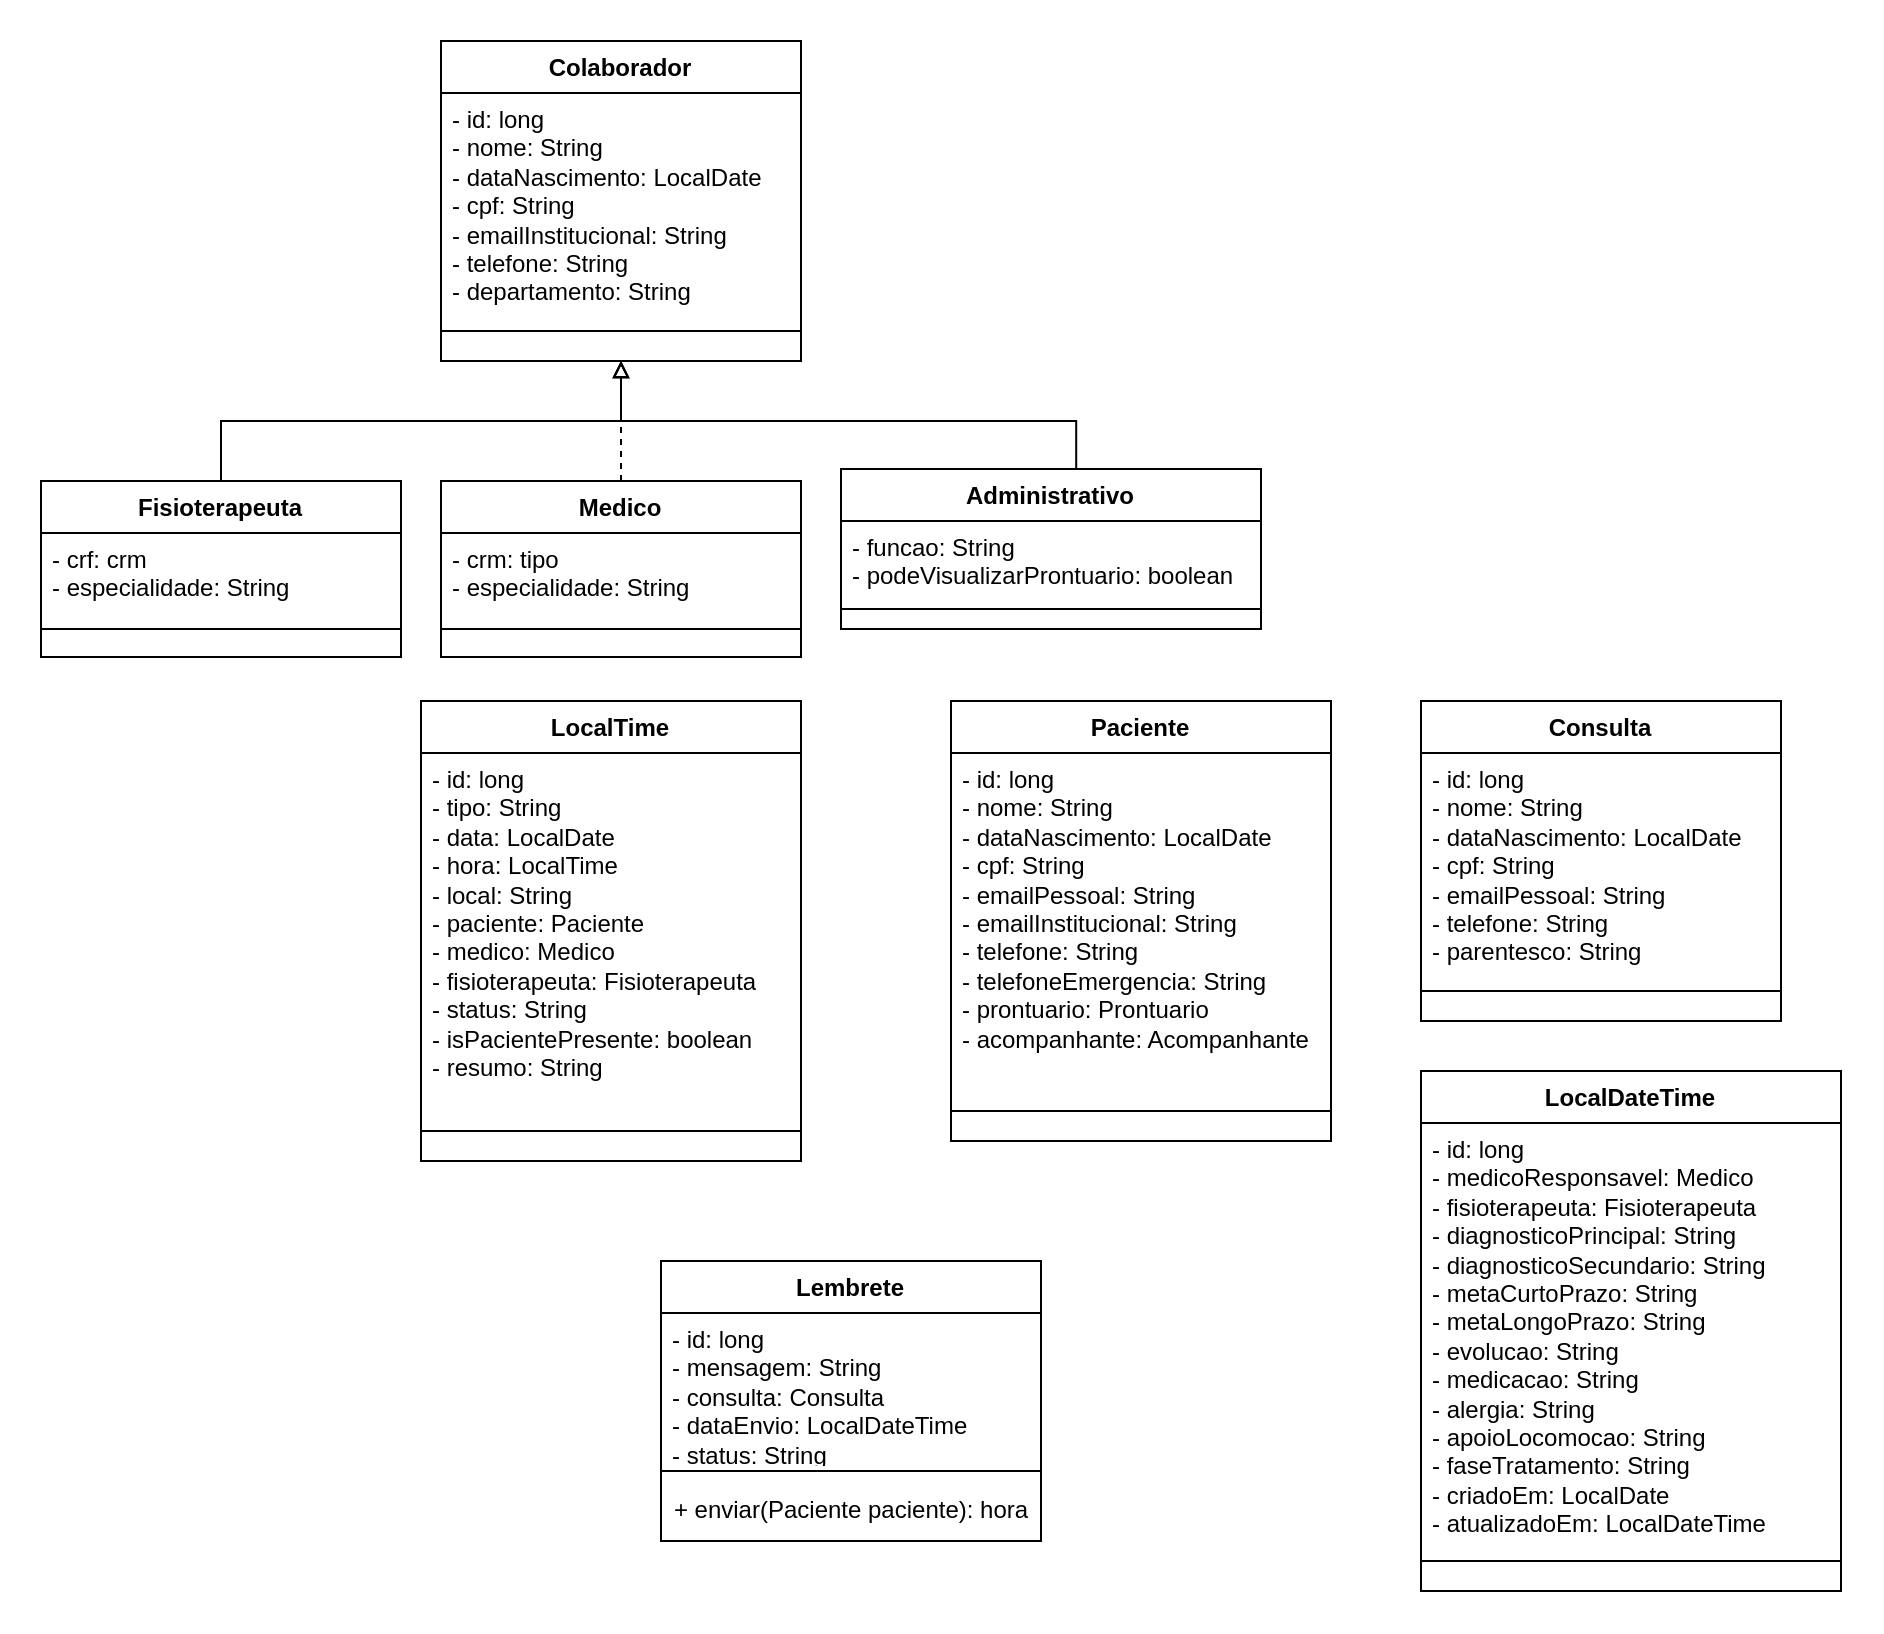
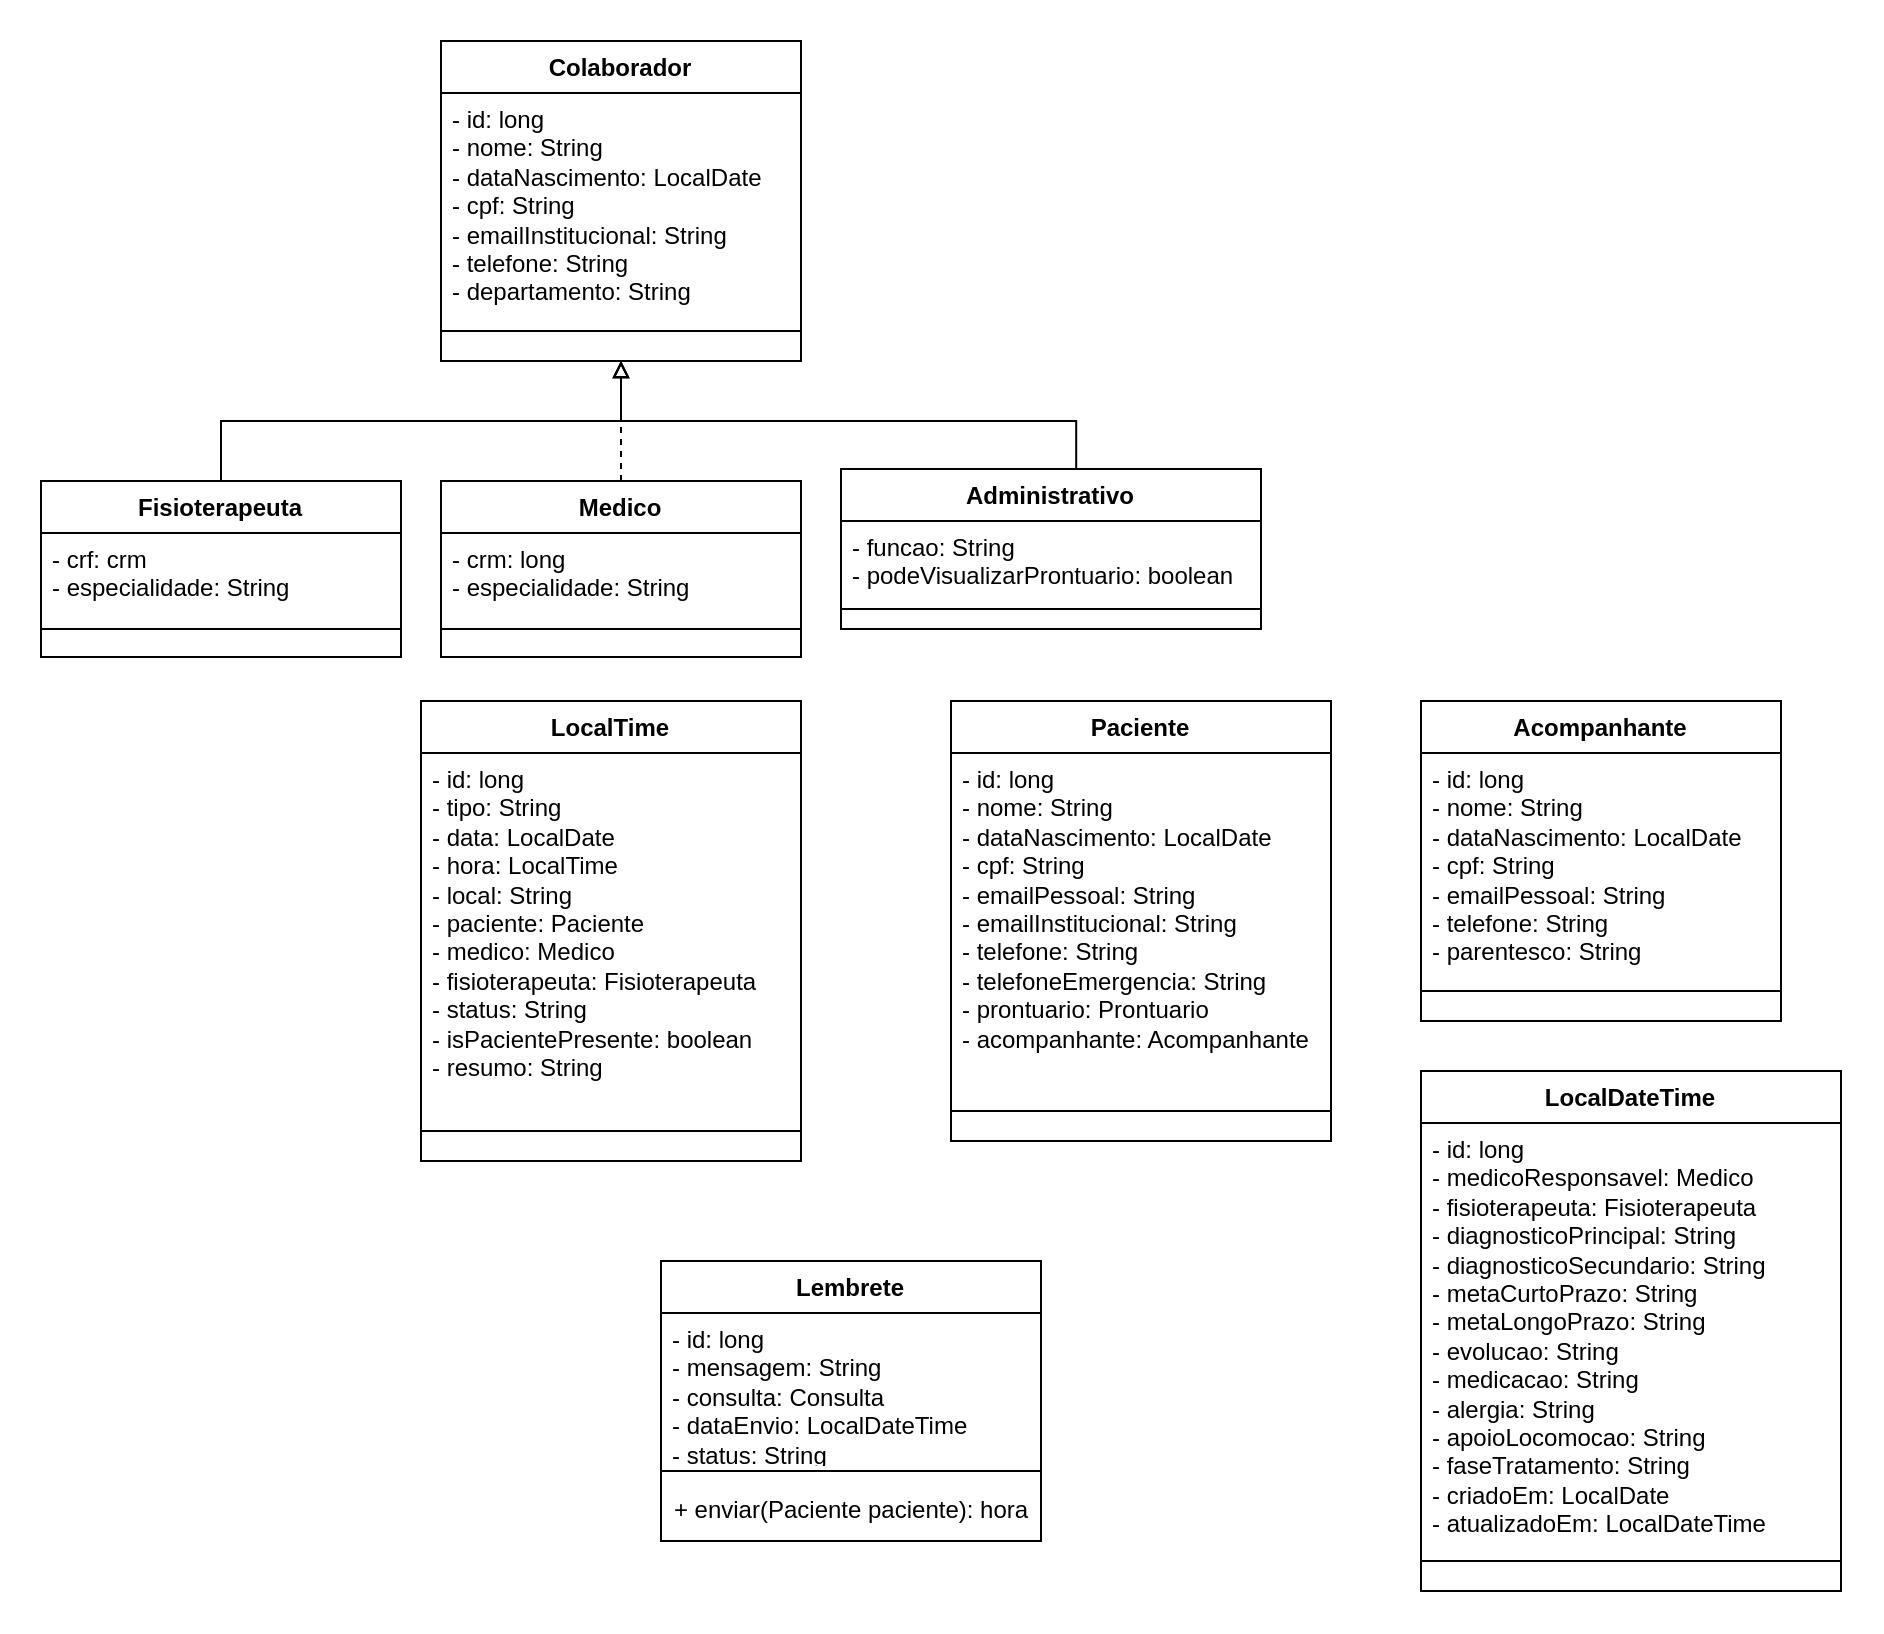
node "- crm: tipo - especialidade: String": label "- crm: tipo - especialidade: String" -> "- crm: long - especialidade: String"
node "Consulta": label "Consulta" -> "Acompanhante"
